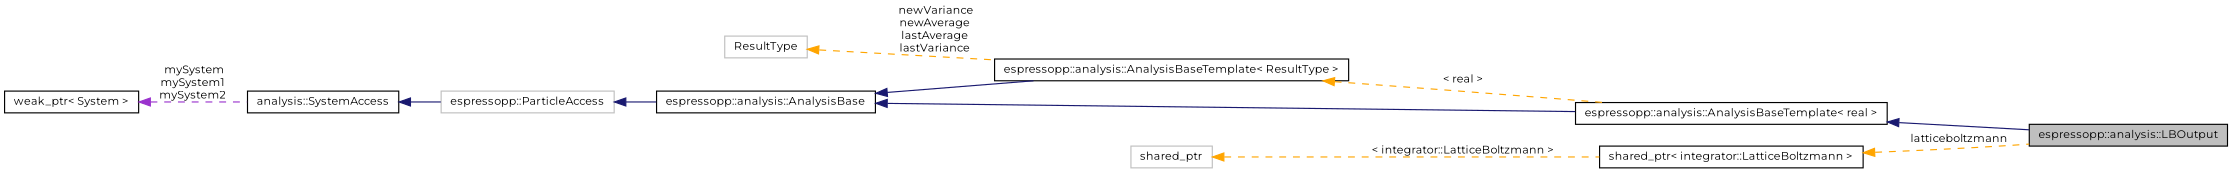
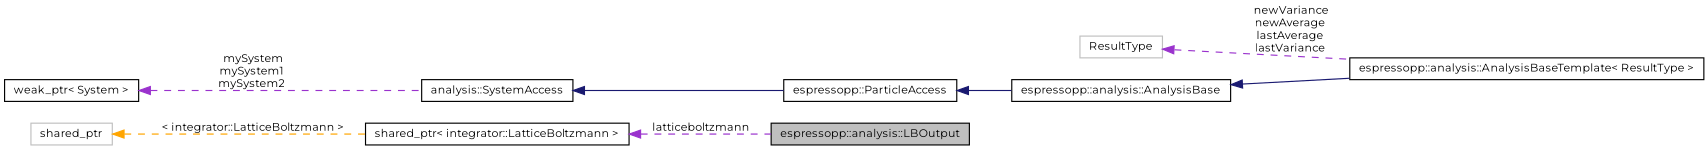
edge "espressopp::analysis::AnalysisBaseTemplate< ResultType >" -> "ResultType": color orange -> darkorchid3
node "espressopp::ParticleAccess": color grey75 -> black
node "espressopp::analysis::AnalysisBaseTemplate< real >": removed
edge "espressopp::analysis::LBOutput" -> "shared_ptr< integrator::LatticeBoltzmann >": color orange -> darkorchid3
